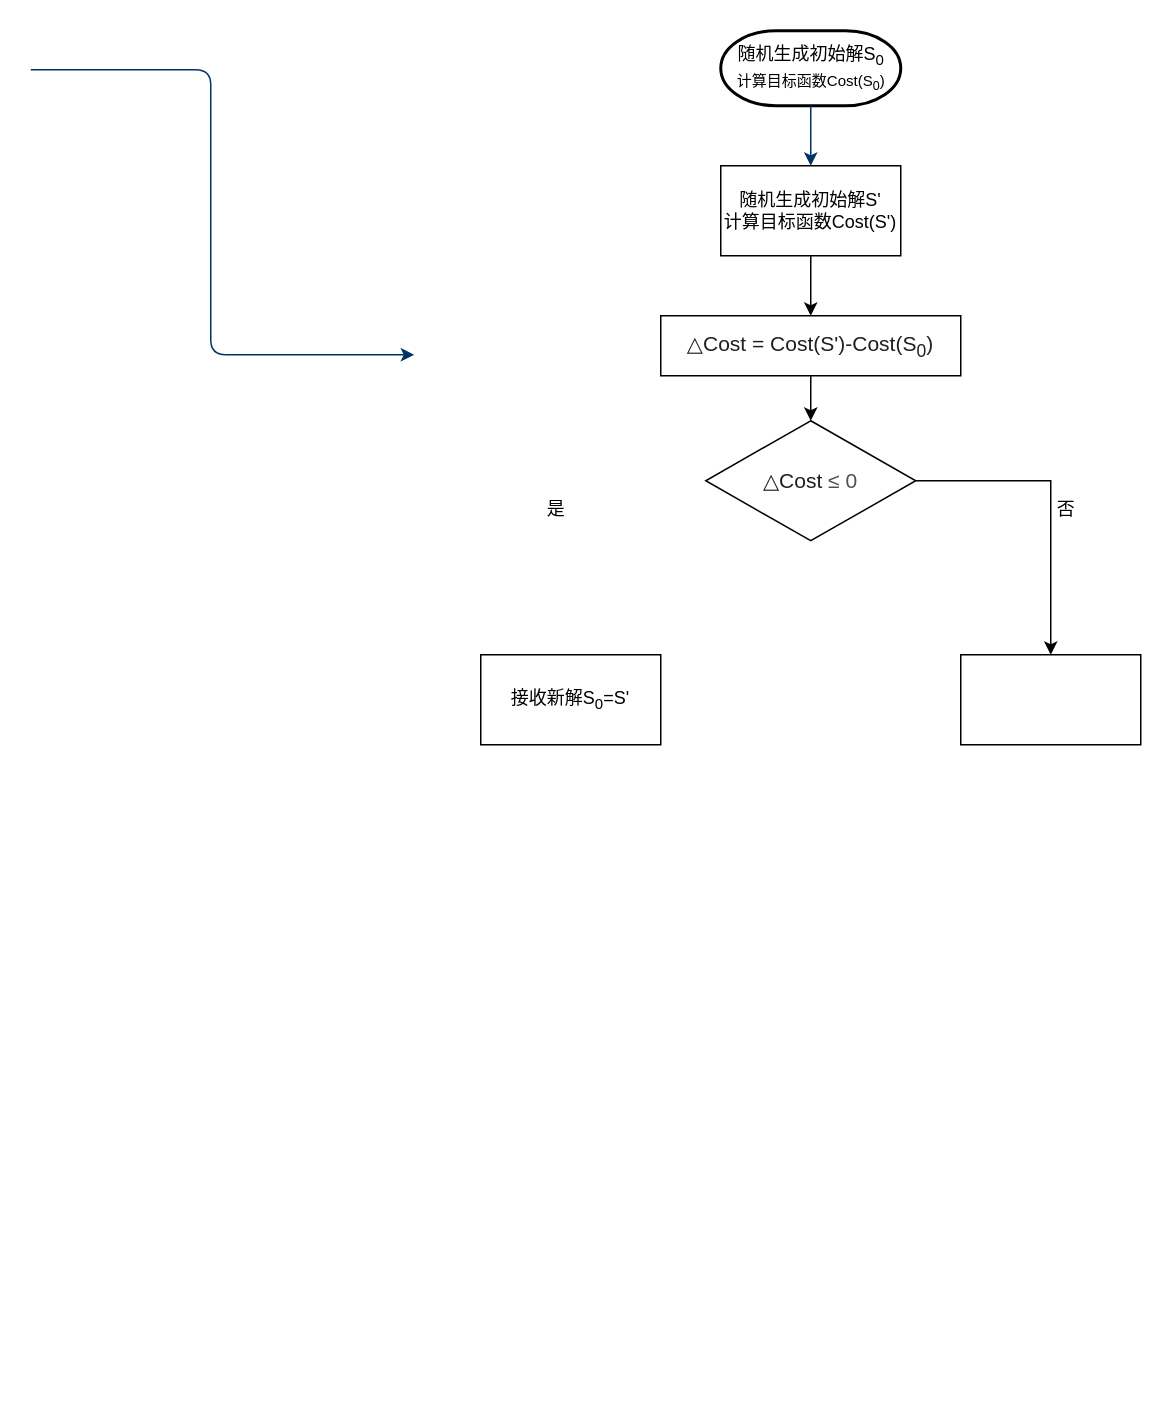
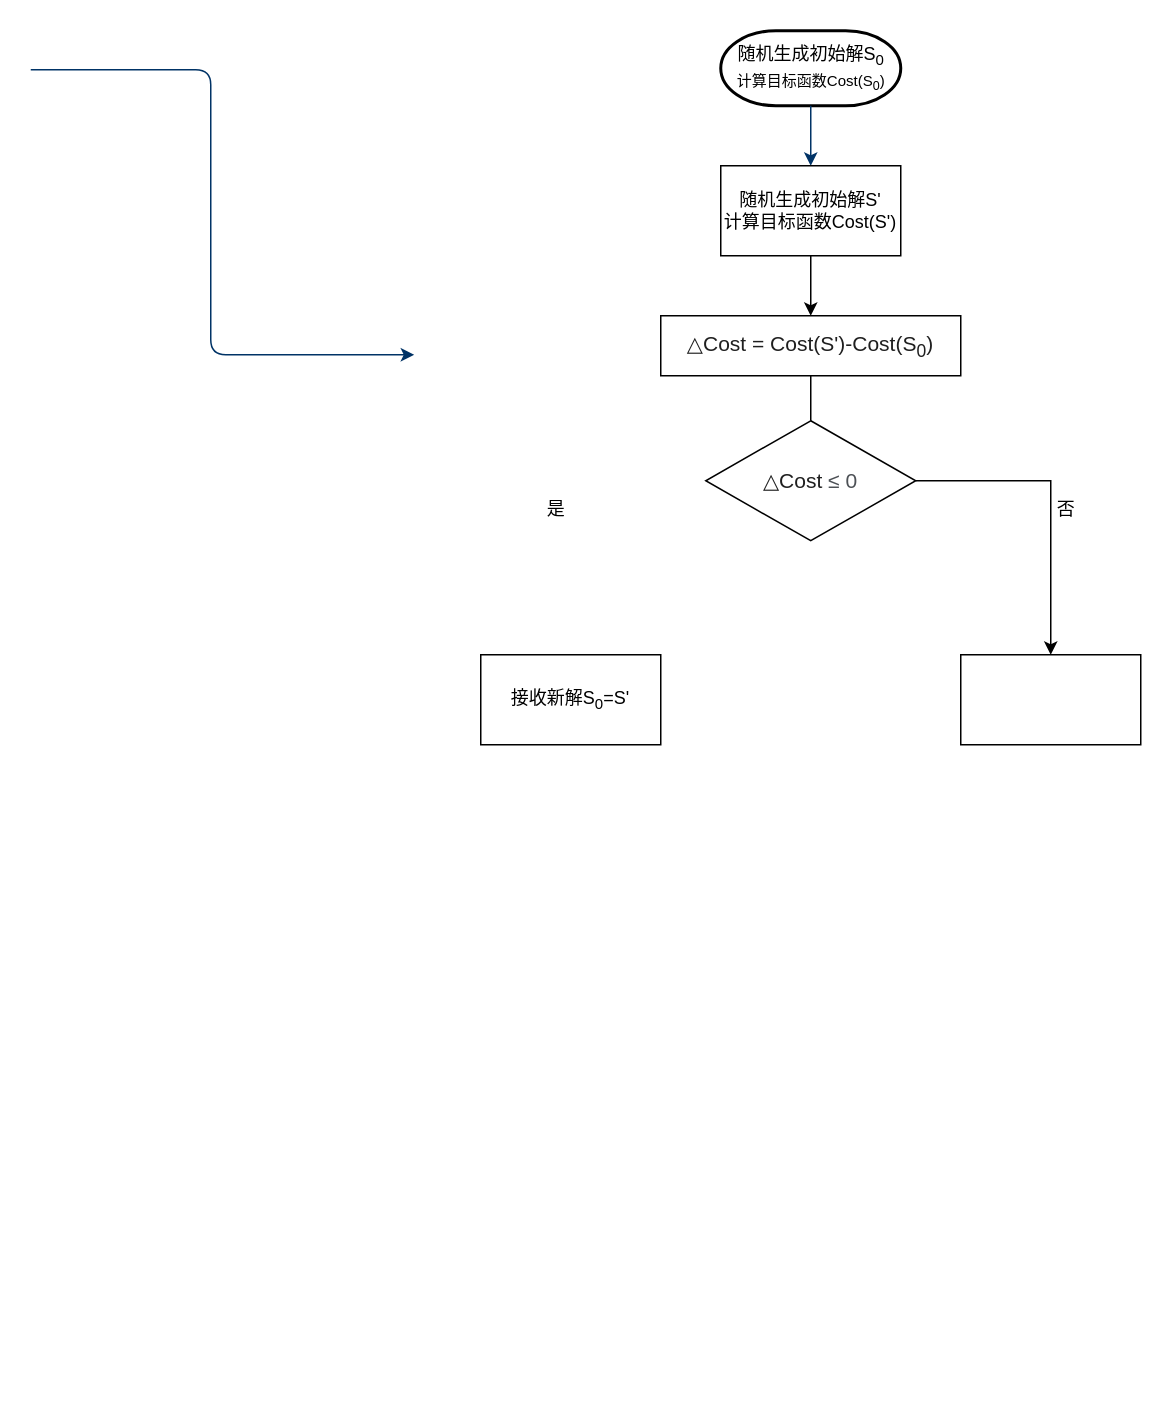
edge "△Cost = Cost(S')-Cost(S0)" -> "△Cost ≤ 0": arrowhead classic -> none
